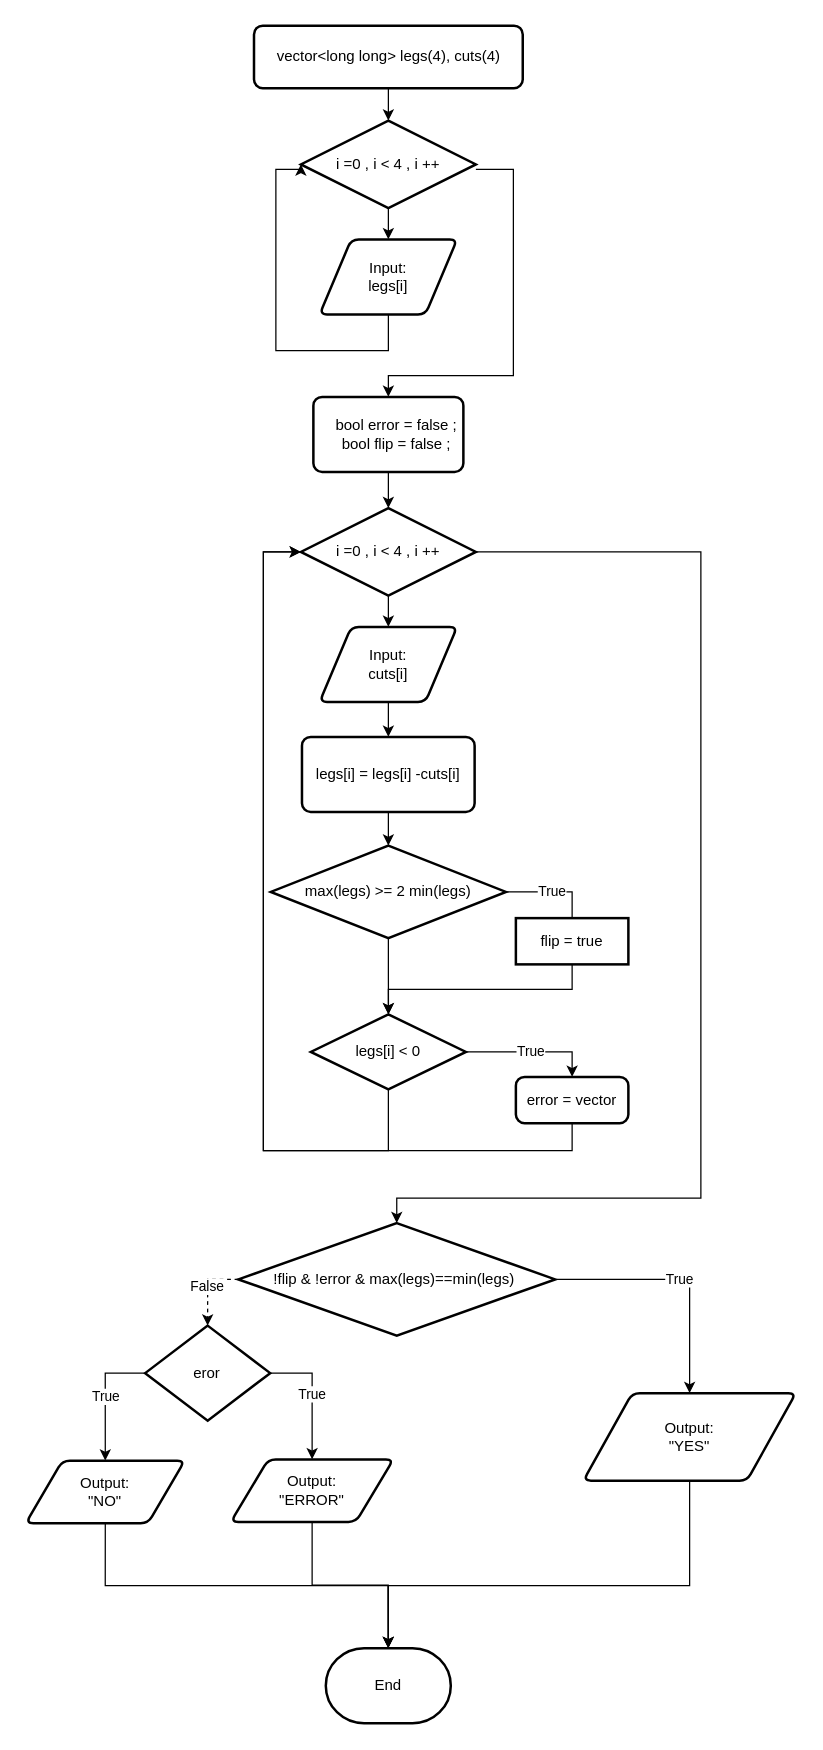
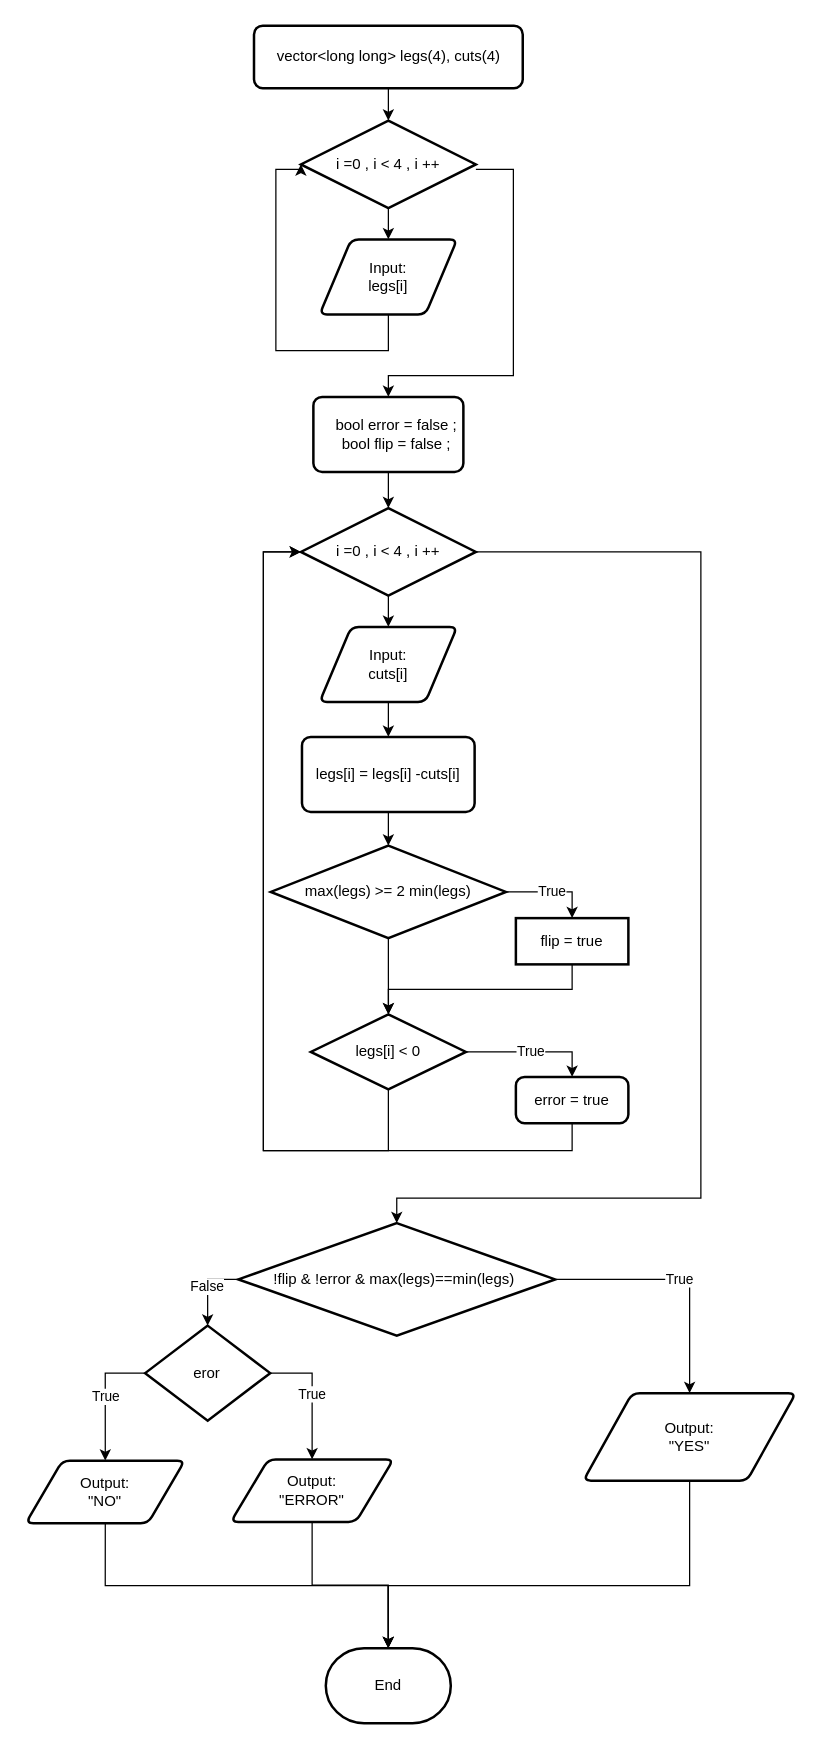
edge "max(legs) >= 2 min(legs)" -- "flip = true": arrowhead none -> classic
node "error = vector": label "error = vector" -> "error = true"
edge "!flip & !error & max(legs)==min(legs)" -> "eror": style dashed -> solid
